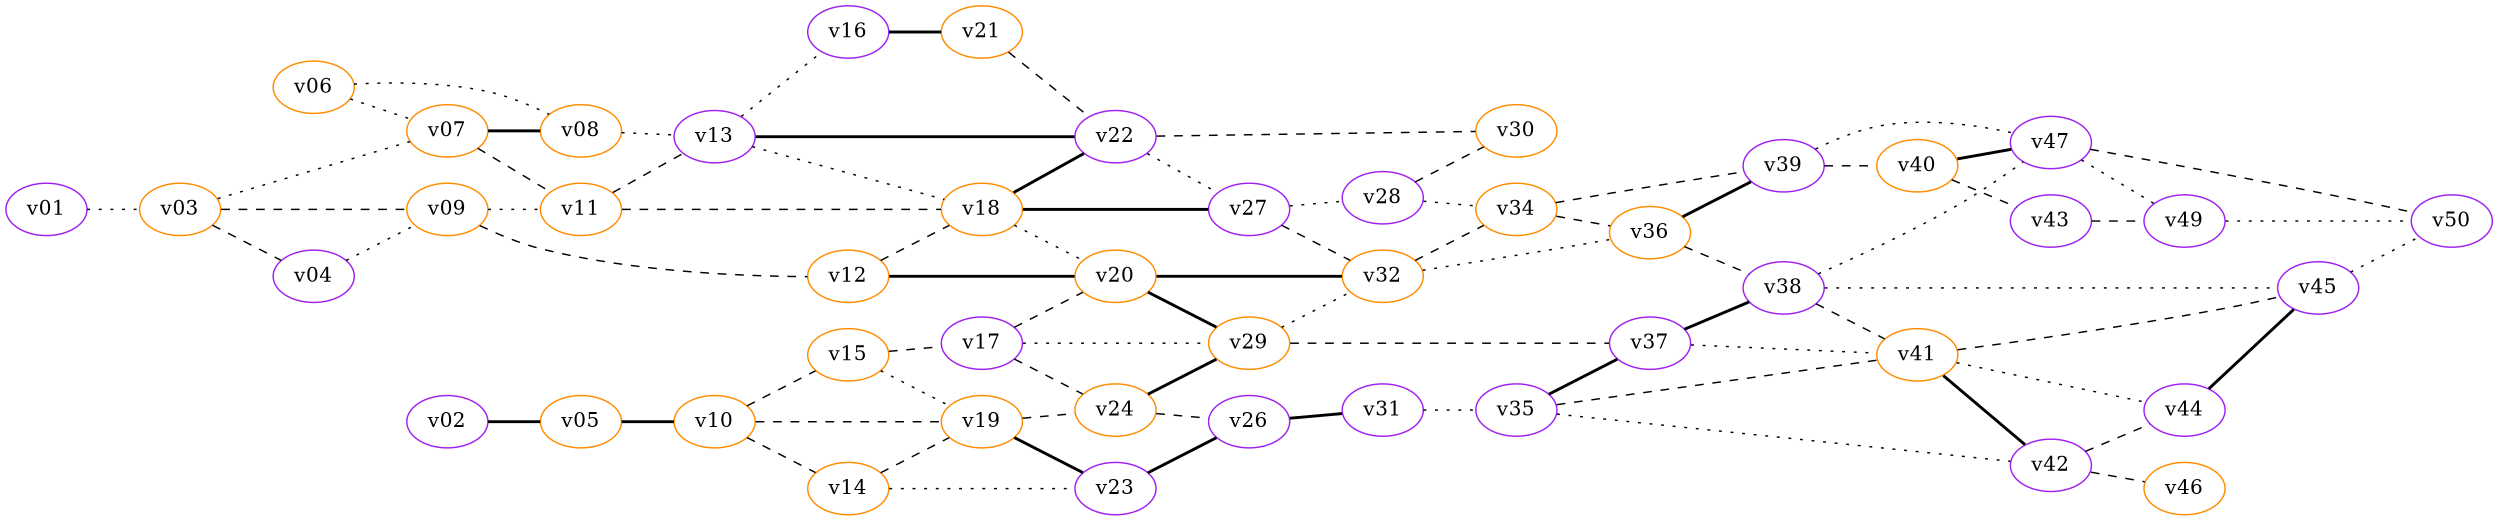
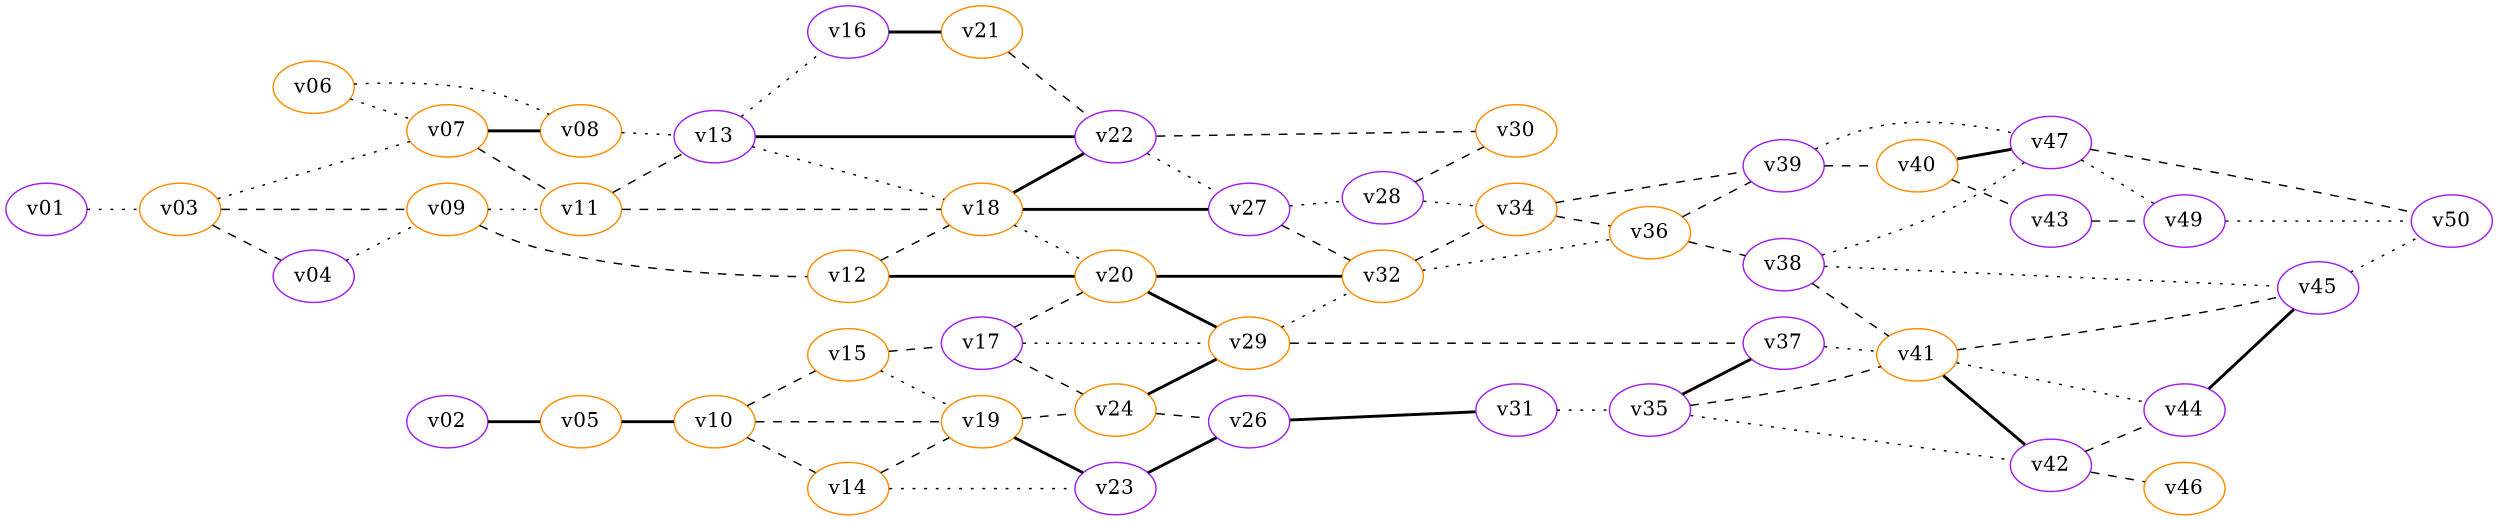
edge "v39" -- "v36": style bold -> dashed
edge "v38" -- "v37": removed
